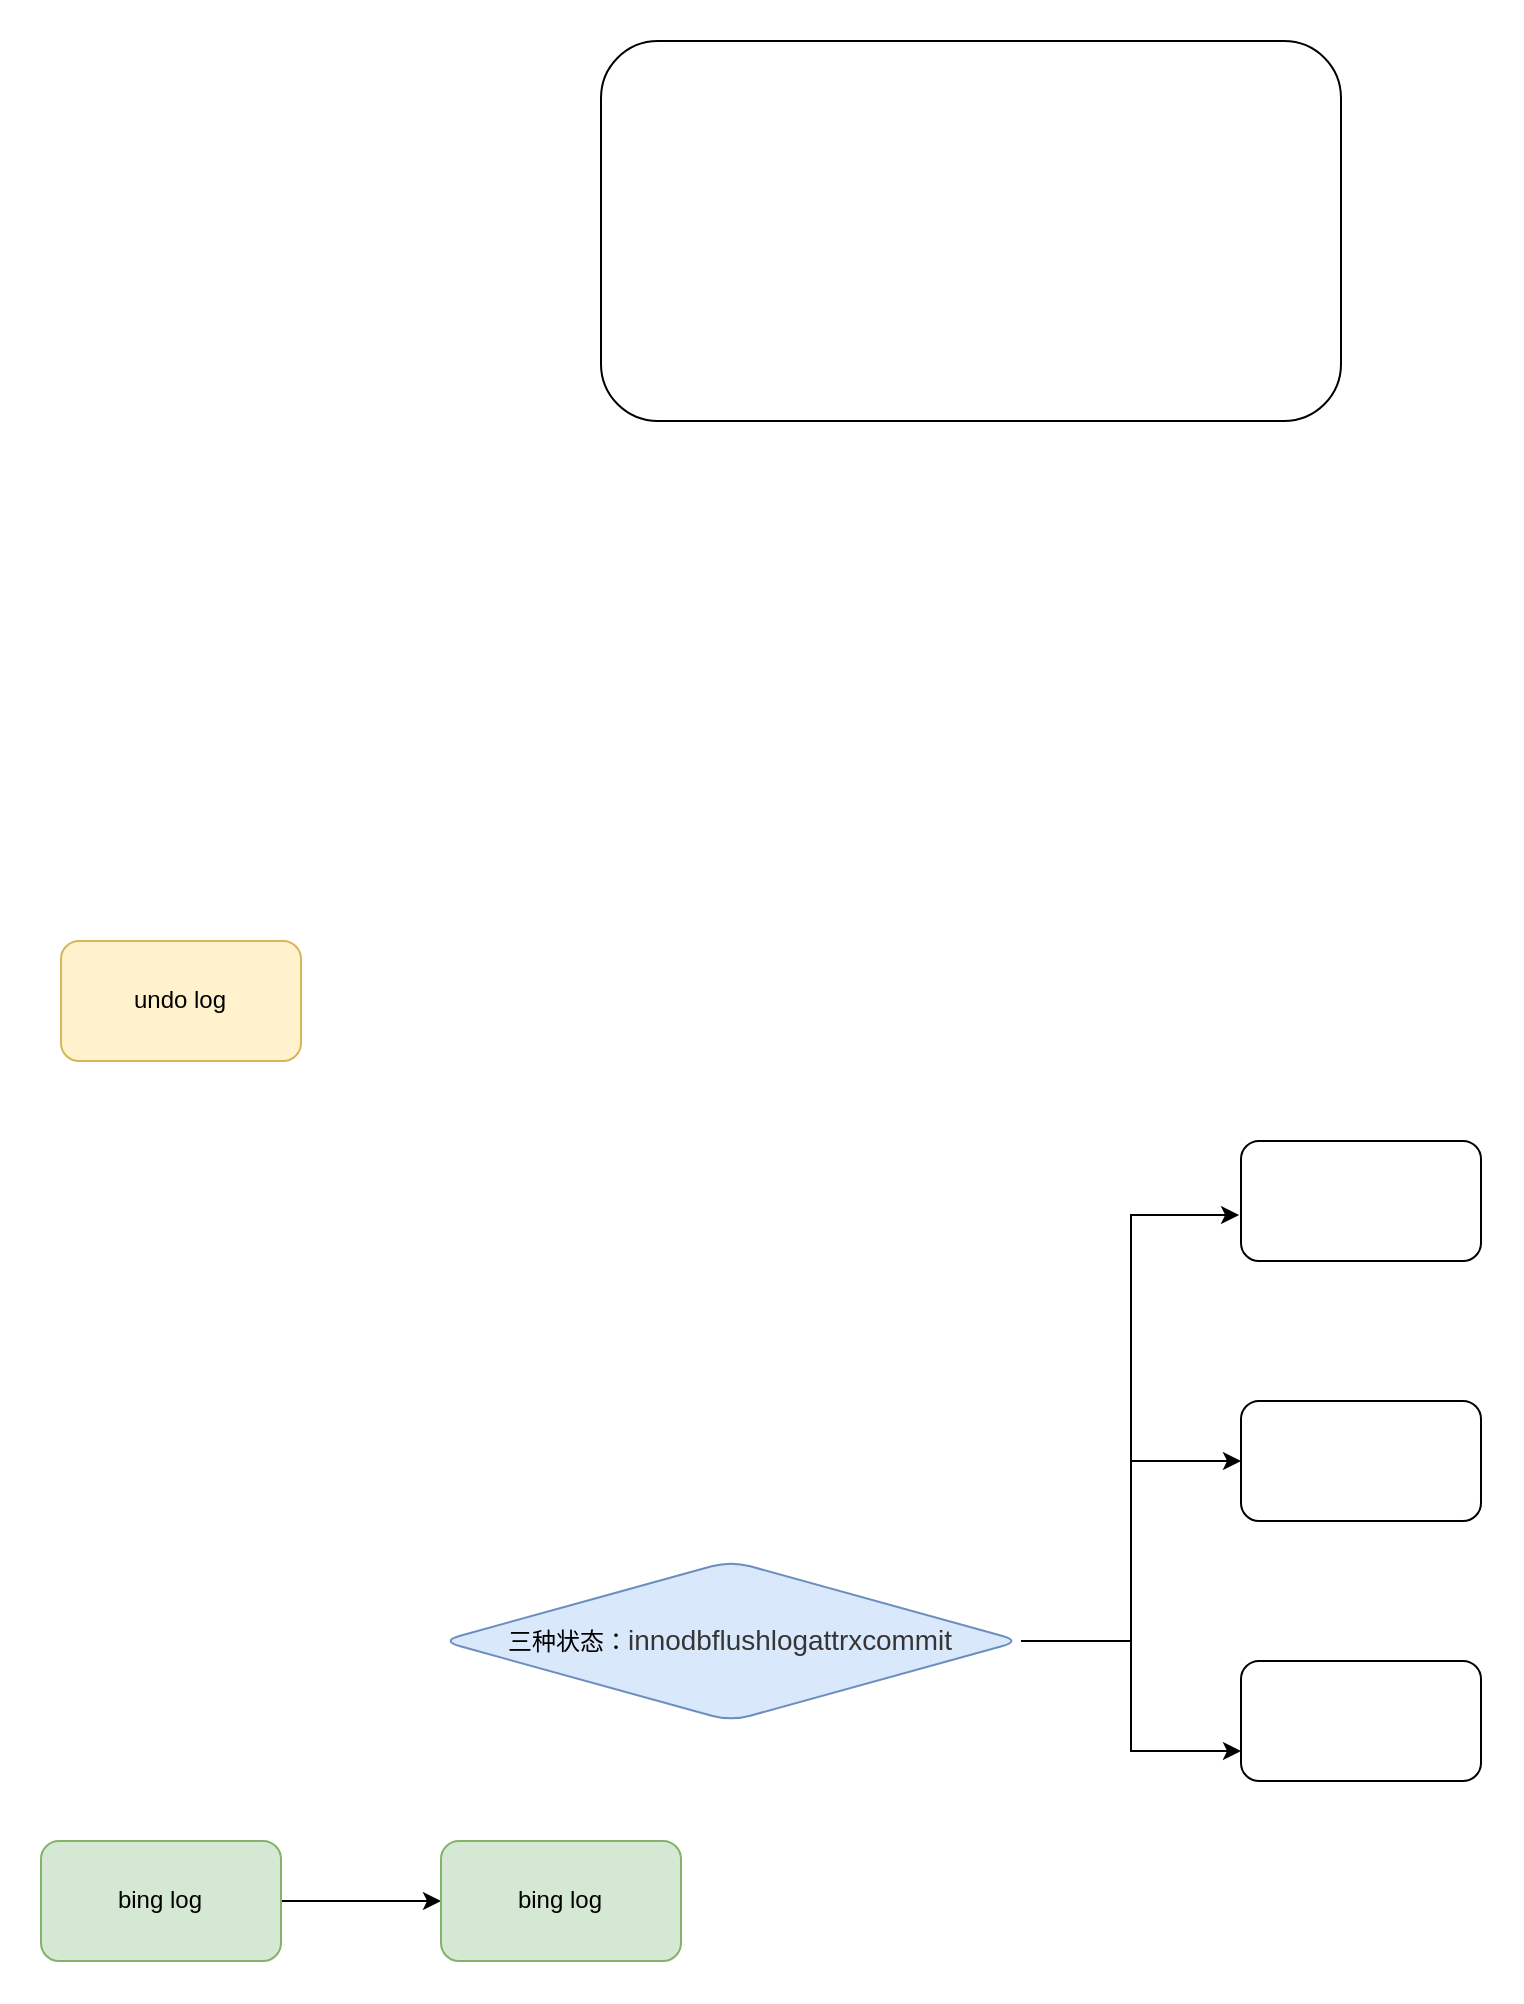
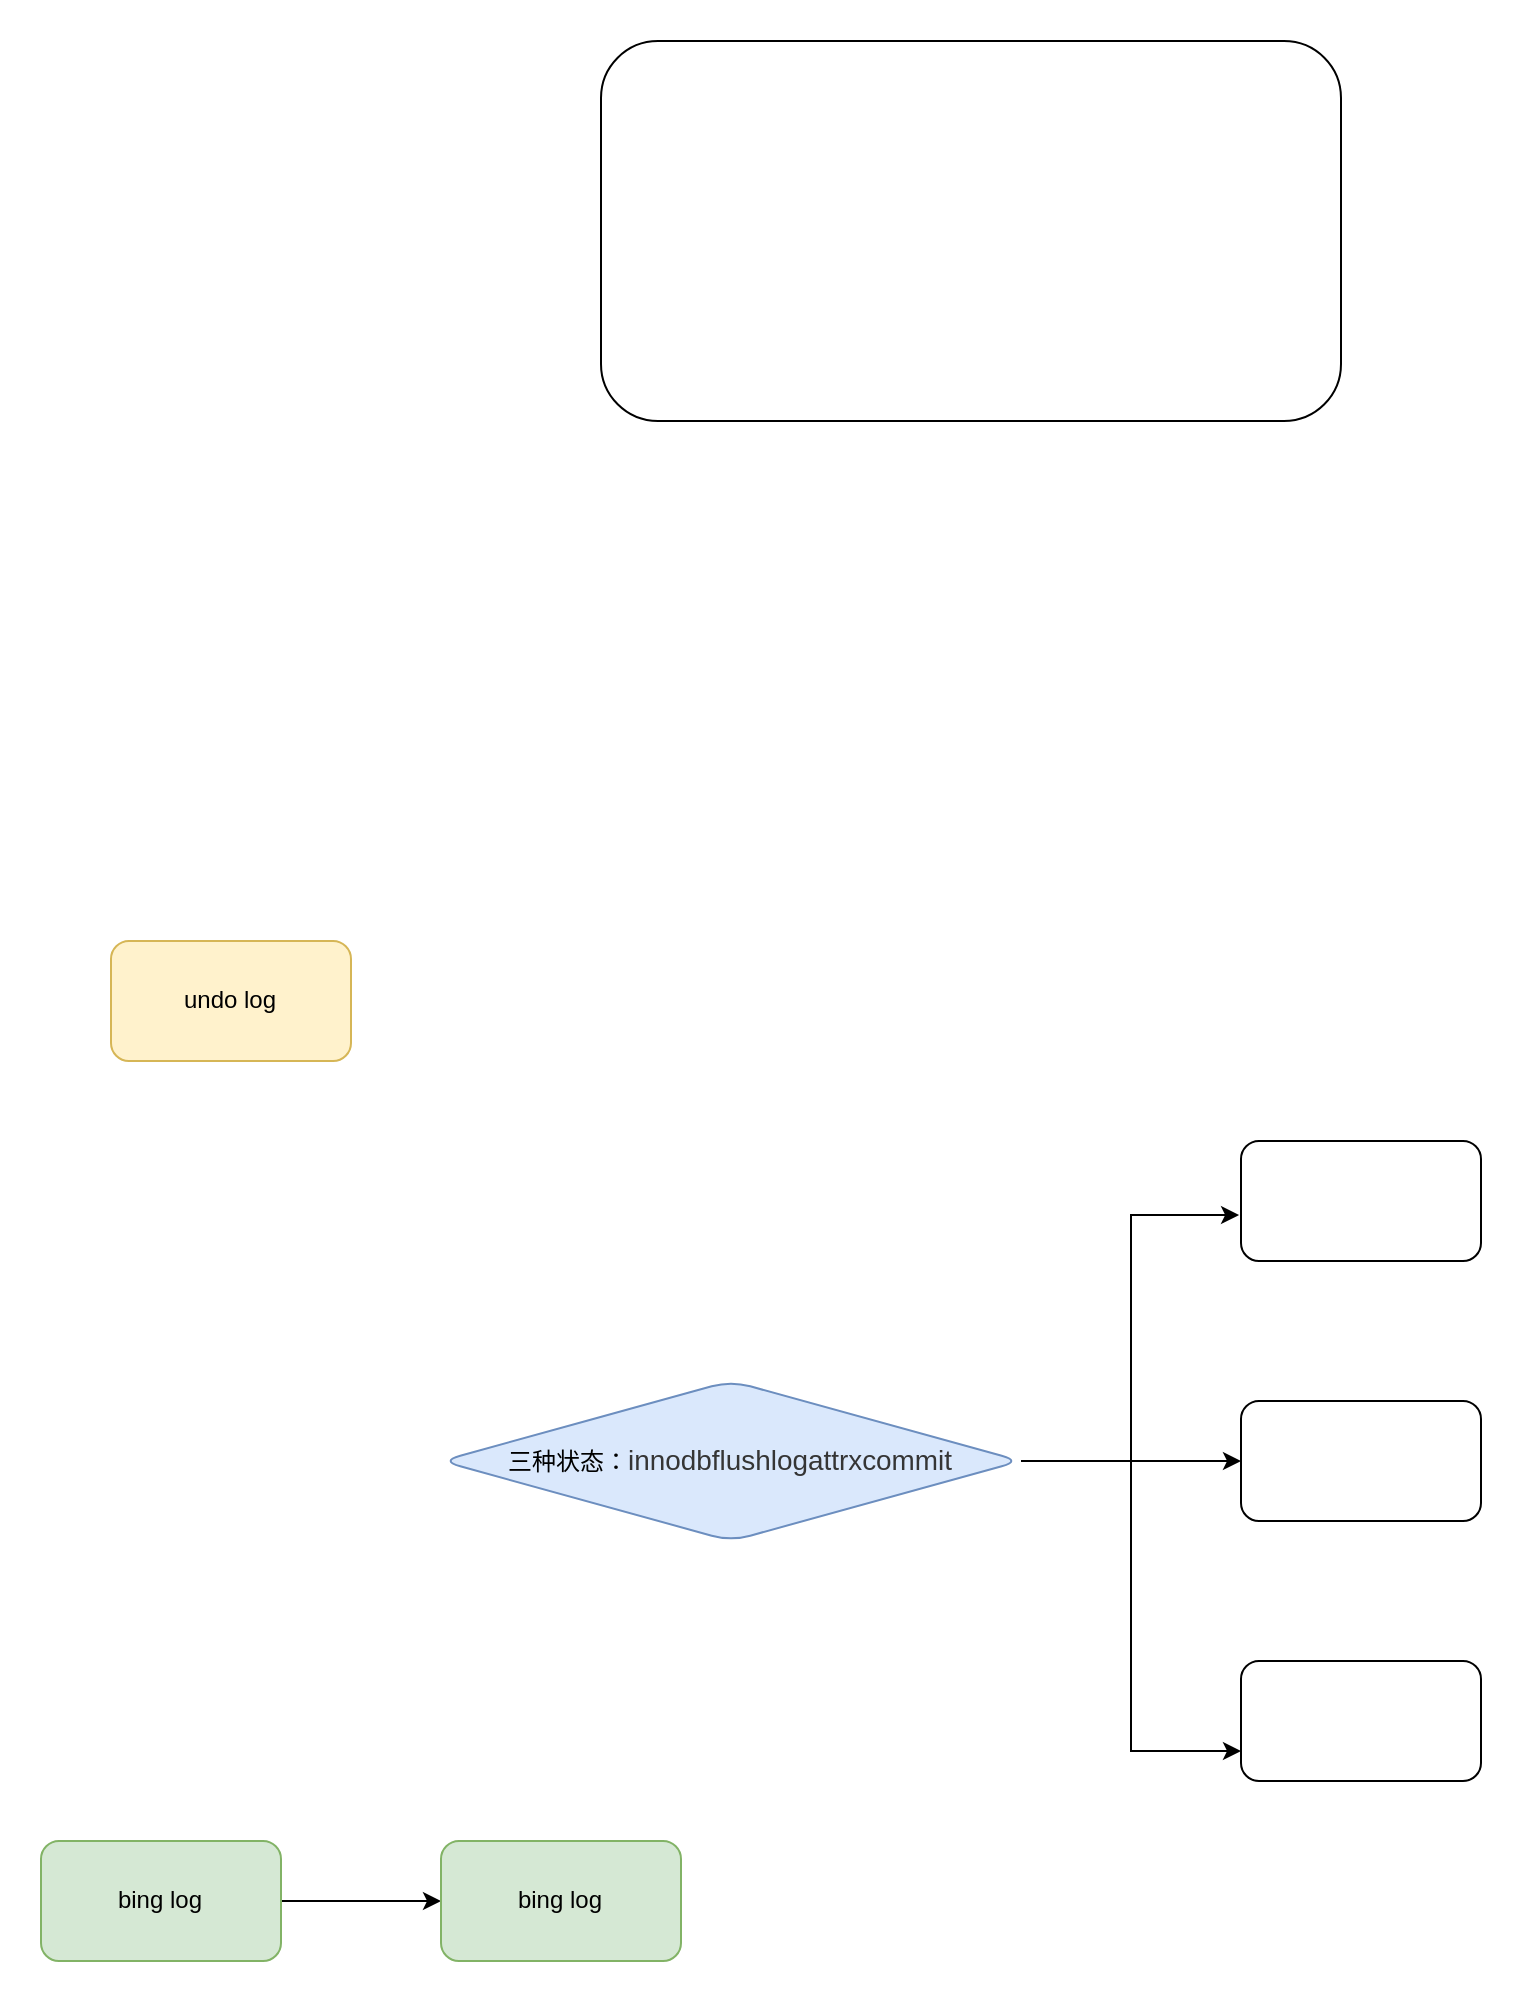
node "undo log": moved (181, 1001) -> (231, 1001)
node "三种状态：innodbflushlogattrxcommit": moved (731, 1641) -> (731, 1461)
